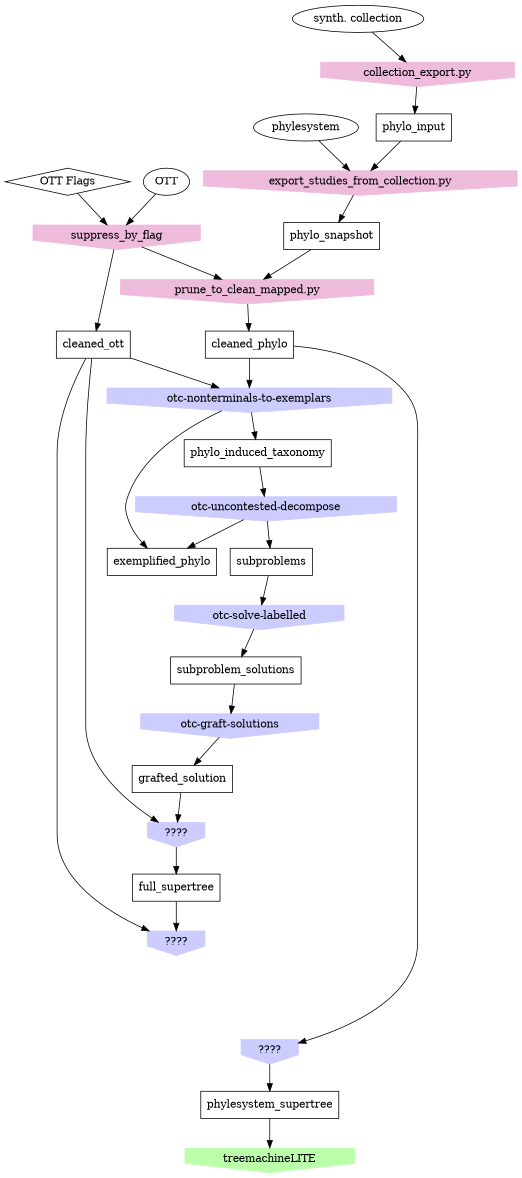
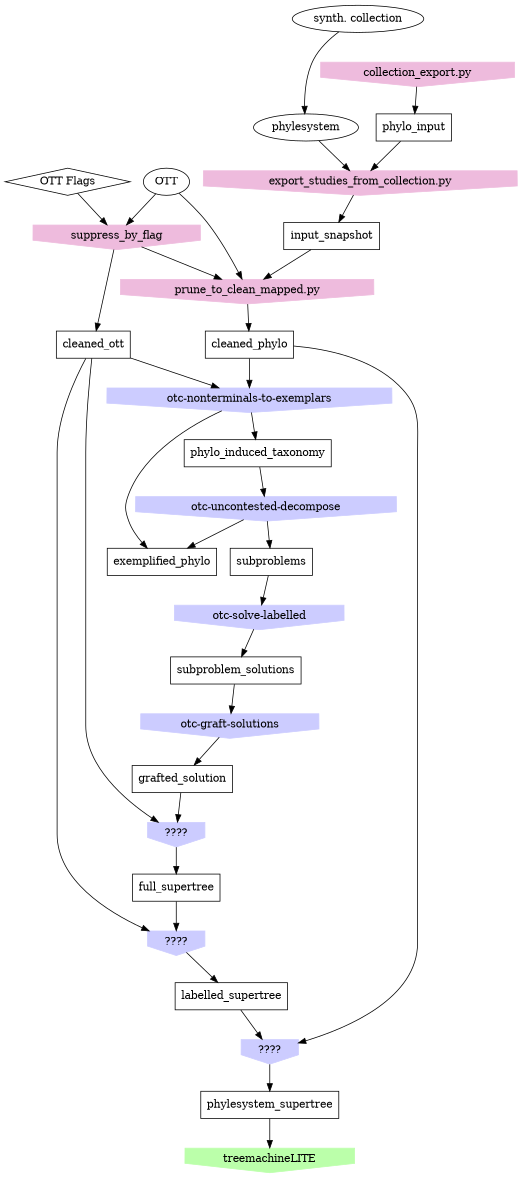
edge "synth. collection" -> "collection_export.py": now "synth. collection" -> "phylesystem"
edge "OTT" -> "prune_to_clean_mapped.py": added
node "phylo_snapshot": label "phylo_snapshot" -> "input_snapshot"
node "labelled_supertree": added
